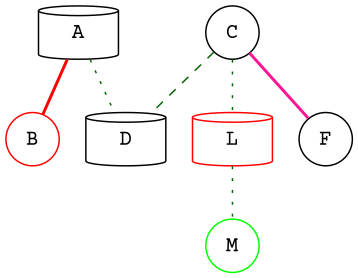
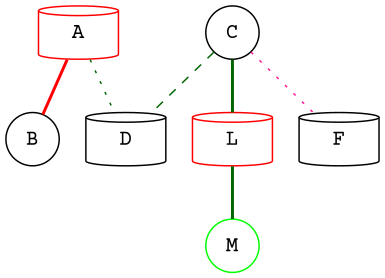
node "A": color black -> red
edge "C" -- "L": style dotted -> bold
edge "C" -- "F": style bold -> dotted
node "B": color red -> black
node "F": shape circle -> cylinder
edge "L" -- "M": style dotted -> bold
